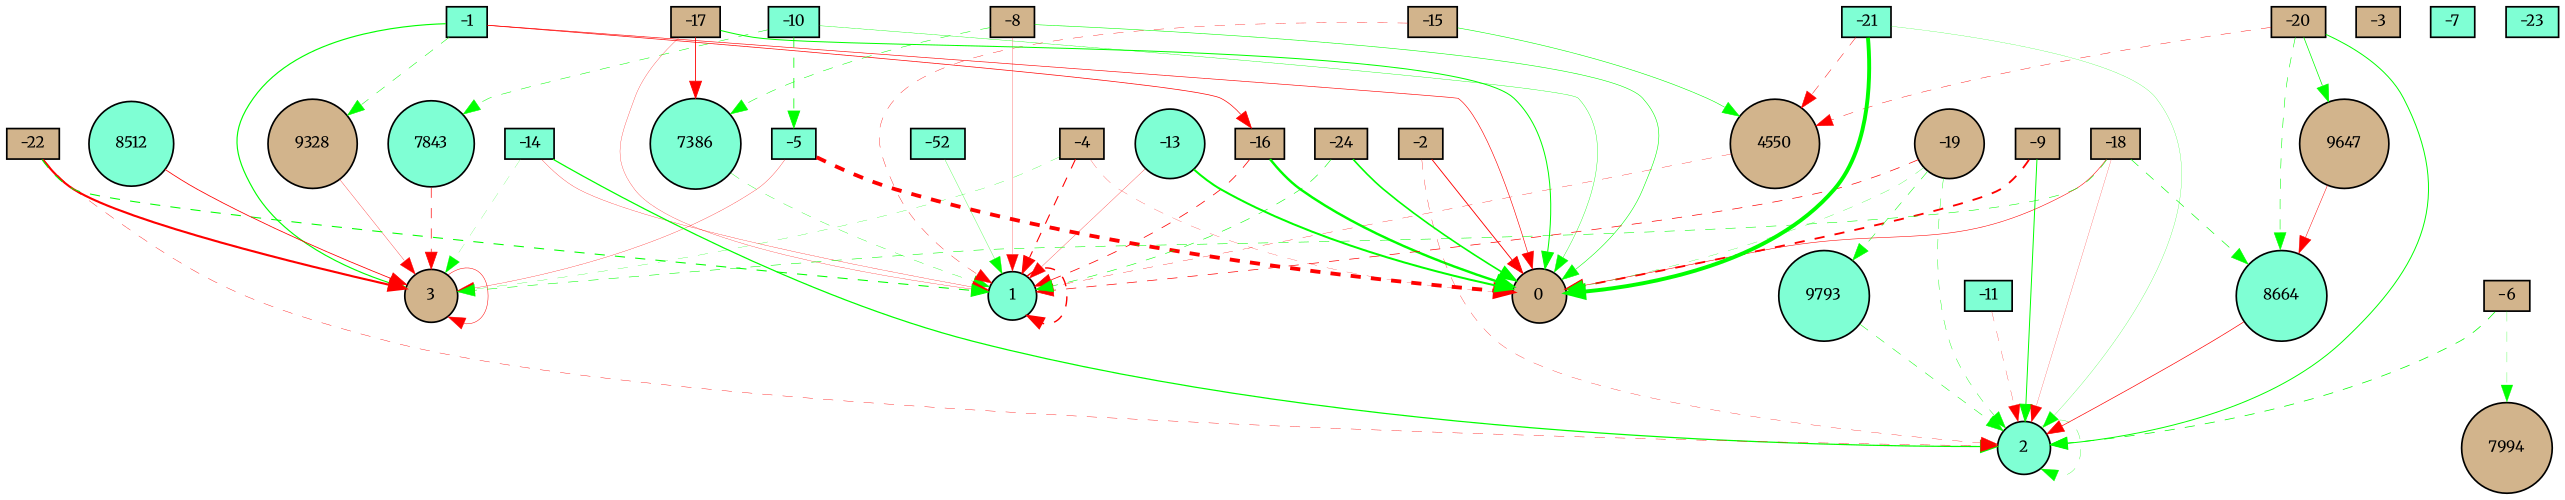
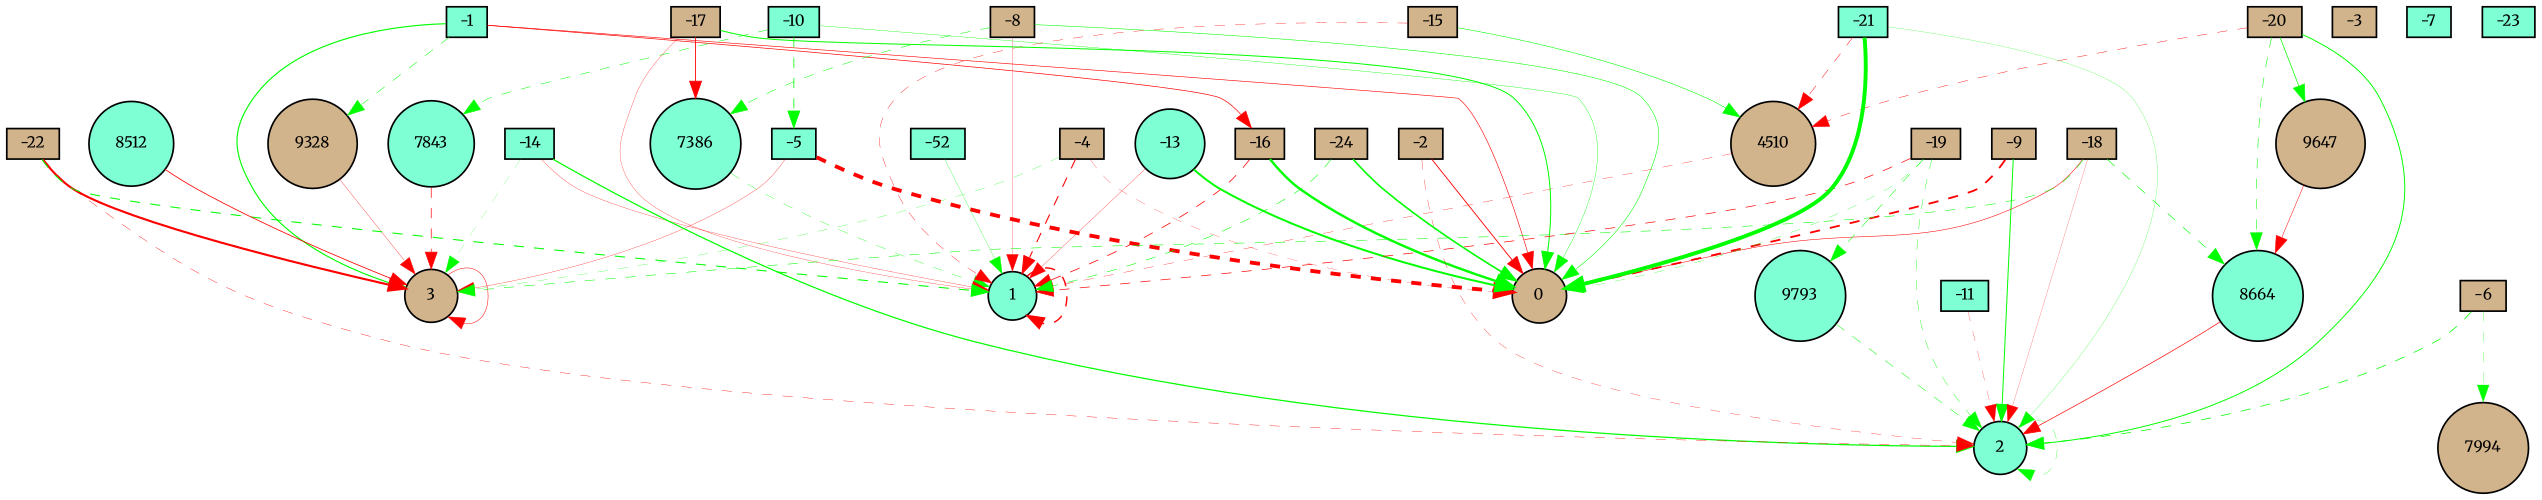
node "4550": label "4550" -> "4510"
node "-19": shape circle -> box
